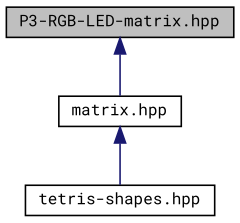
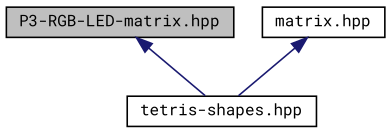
edge "matrix.hpp" -> "P3-RGB-LED-matrix.hpp": now "tetris-shapes.hpp" -> "P3-RGB-LED-matrix.hpp"
